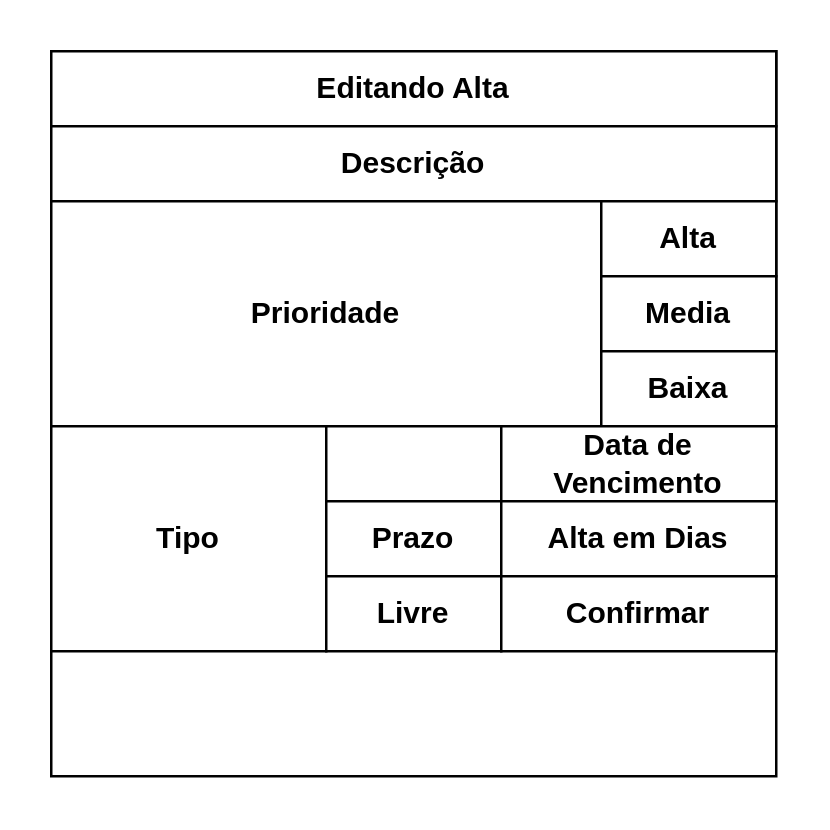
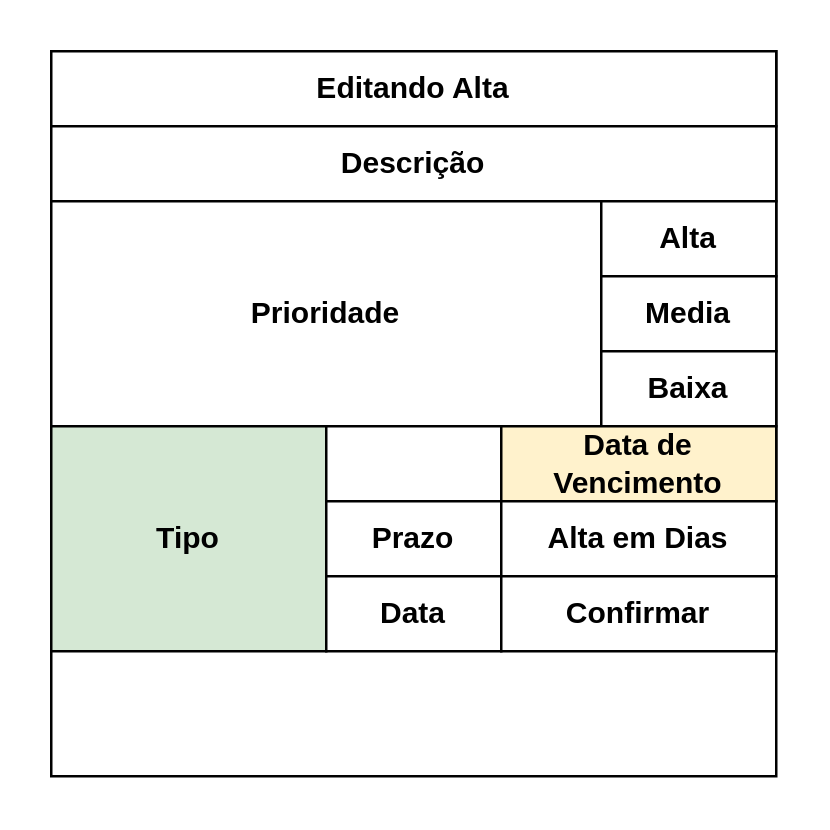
node "Data de Vencimento": fillcolor #ffffff -> #fff2cc
node "Tipo": fillcolor #ffffff -> #d5e8d4
node "Livre": label "Livre" -> "Data"
